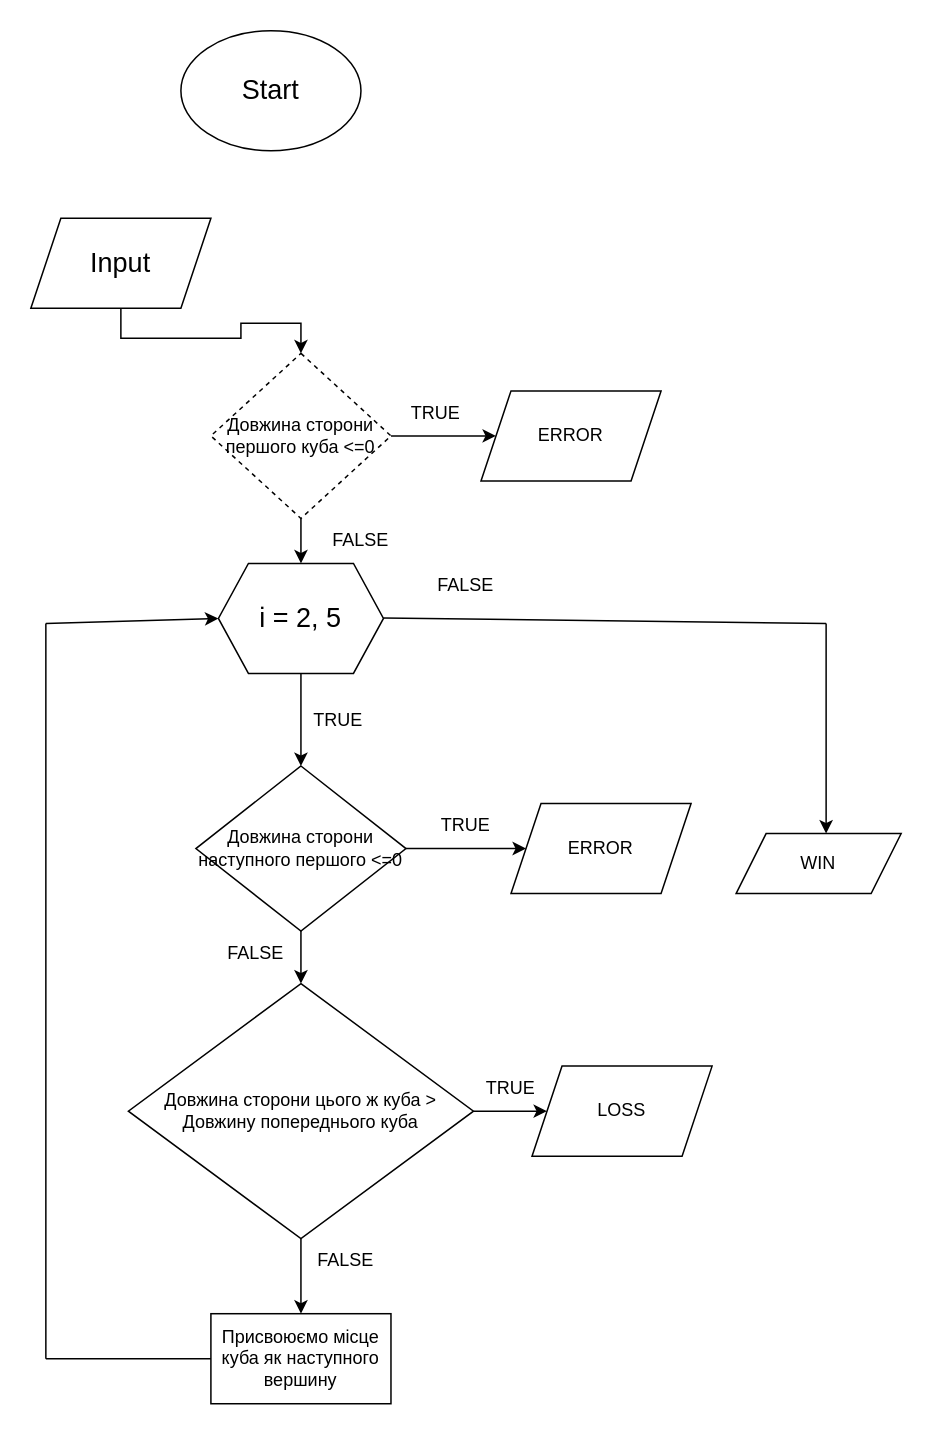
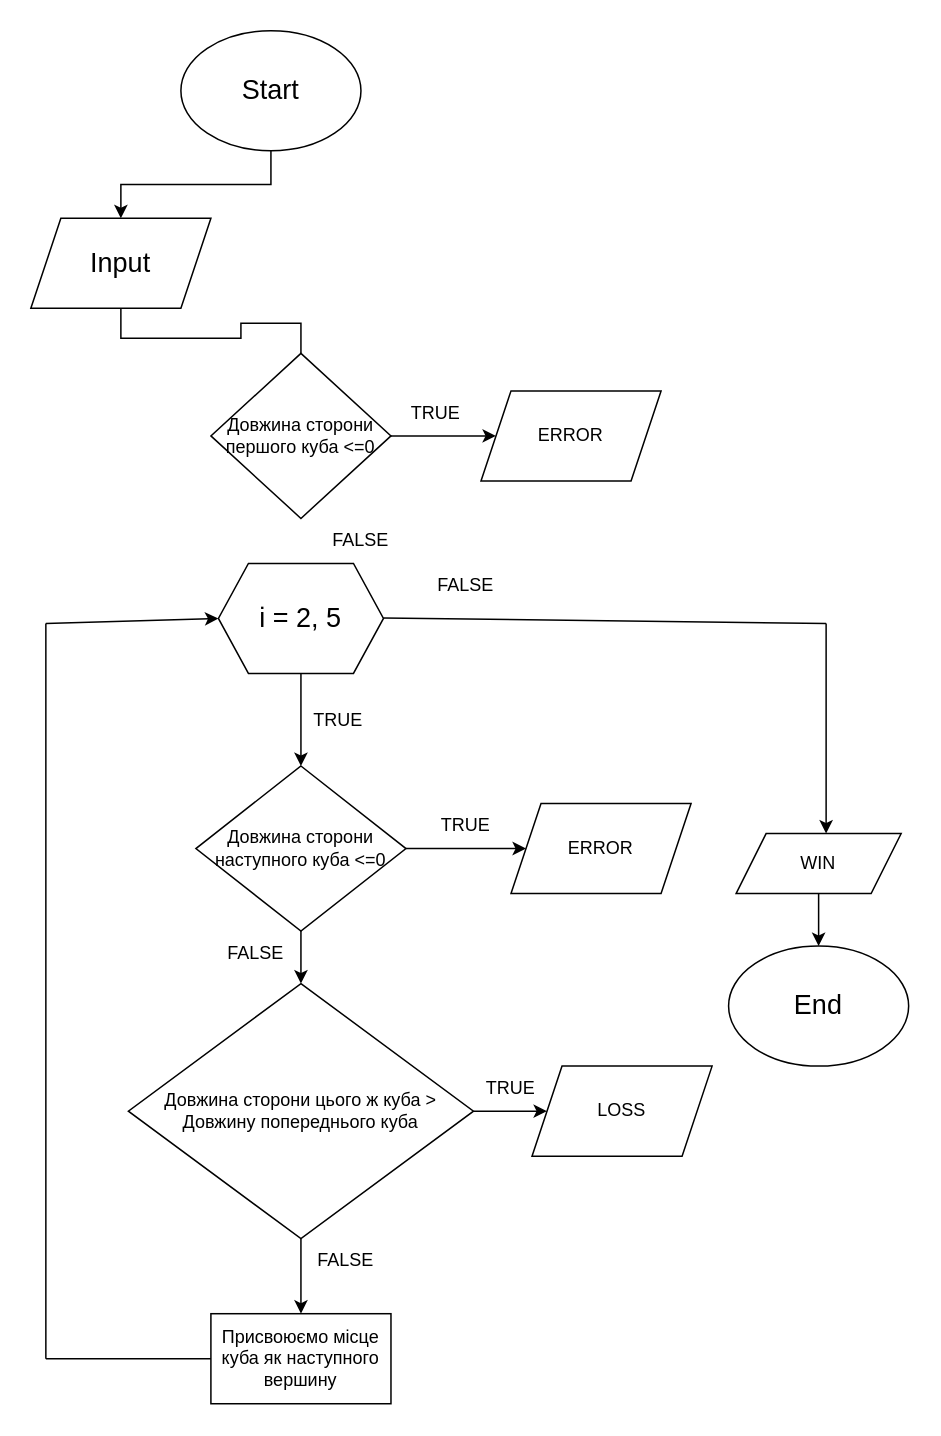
edge "Start" -> "Input": added
edge "Input" -> "Довжина сторони першого куба <=0": arrowhead classic -> none
node "Довжина сторони першого куба <=0": style dashed -> solid
edge "Довжина сторони першого куба <=0" -> "і = 2, 5": removed
node "Довжина сторони наступного першого <=0": label "Довжина сторони наступного першого <=0" -> "Довжина сторони наступного куба <=0"
edge "WIN" -> "End": added
node "End": added
